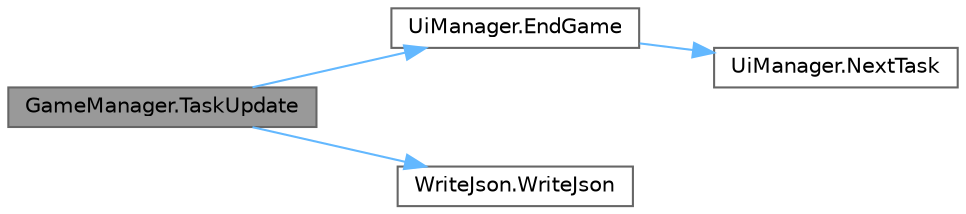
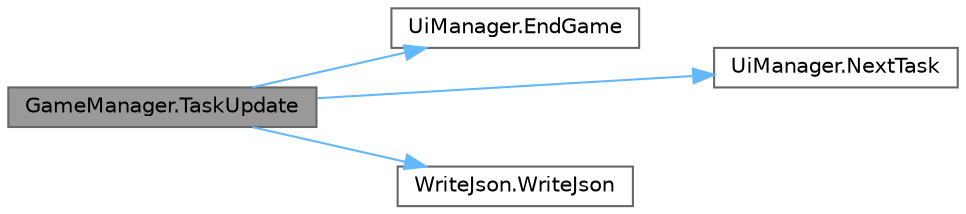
edge "UiManager.EndGame" -> "UiManager.NextTask": now "GameManager.TaskUpdate" -> "UiManager.NextTask"
